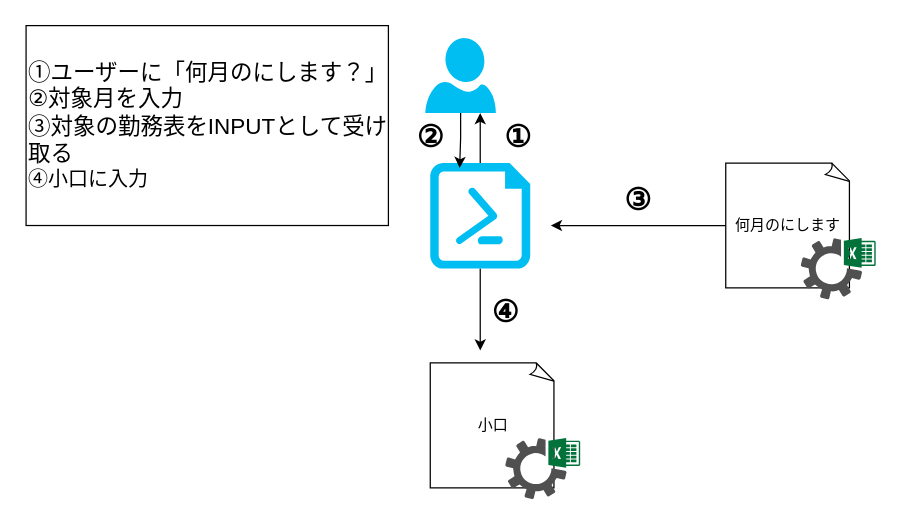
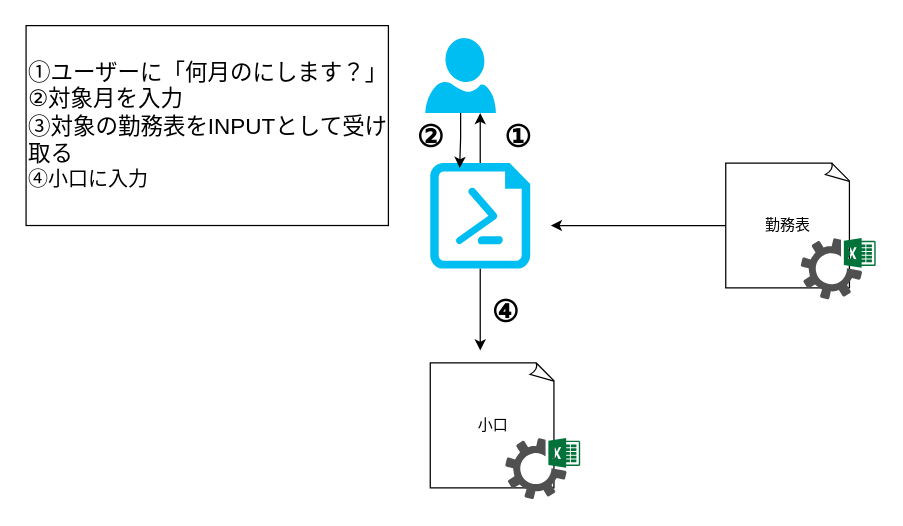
node "③": removed
node "何月のにします": label "何月のにします" -> "勤務表"
